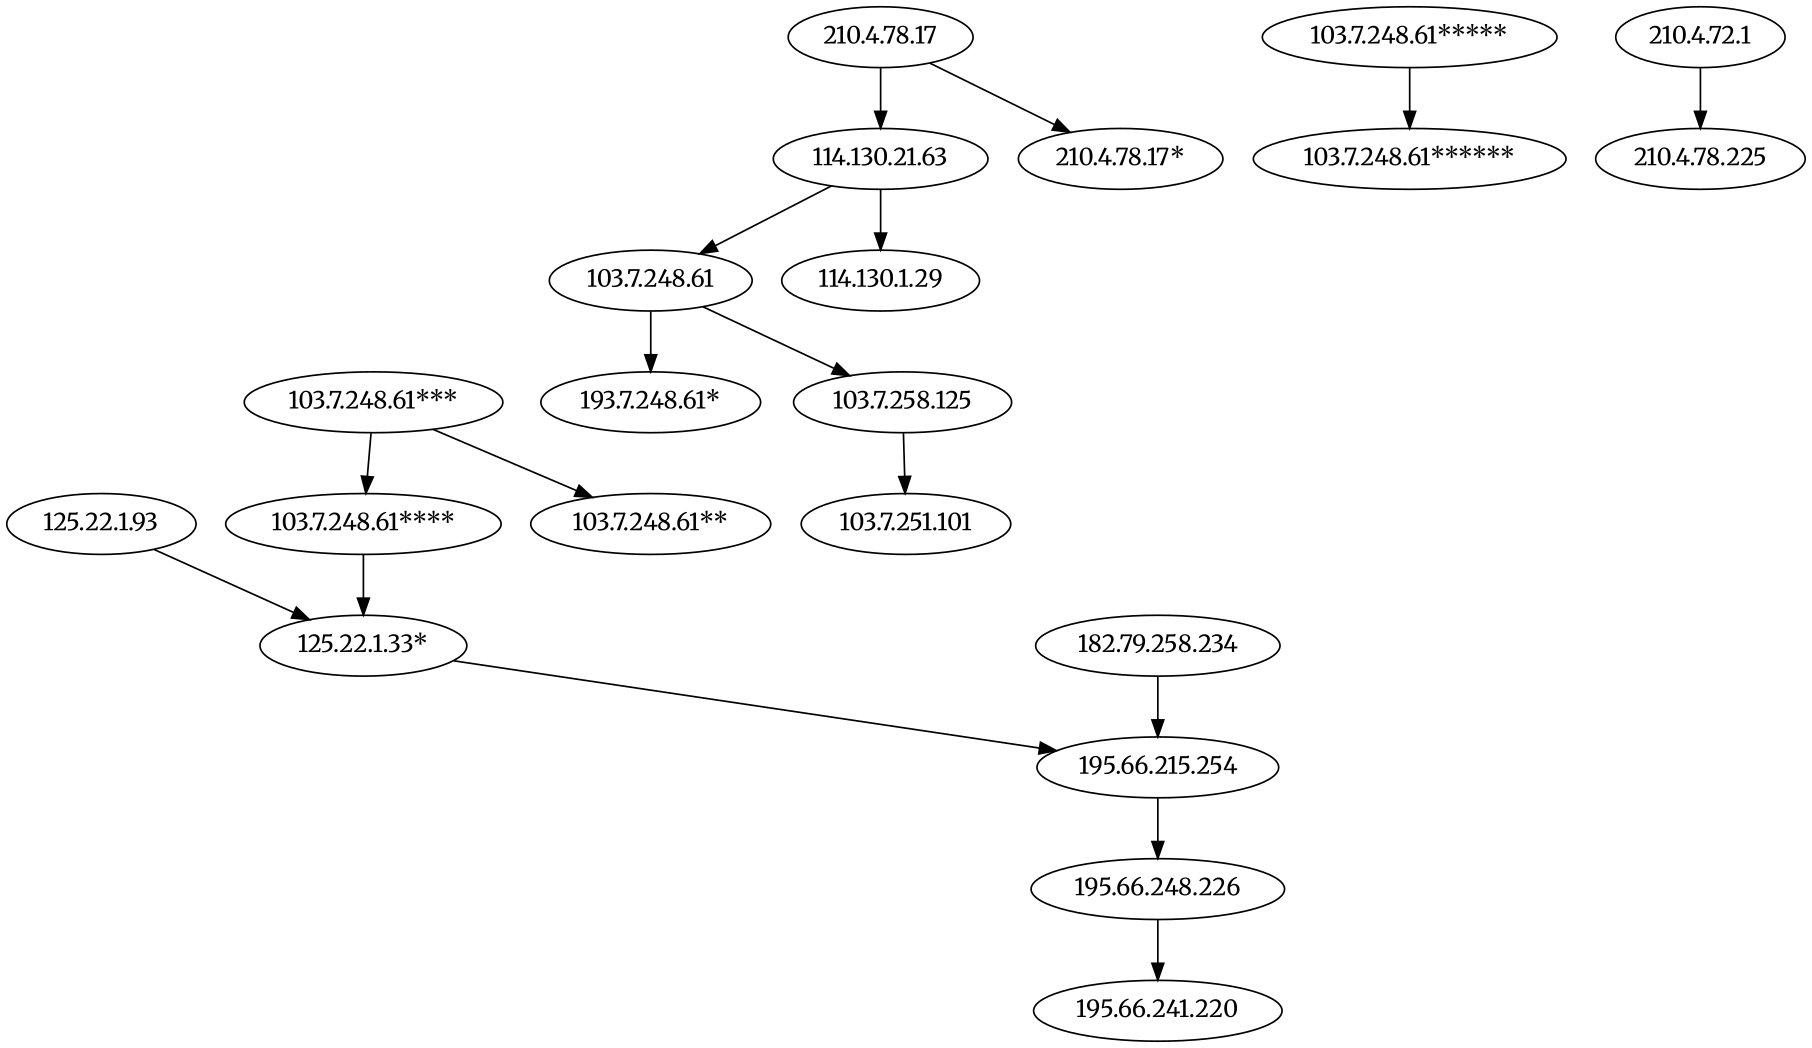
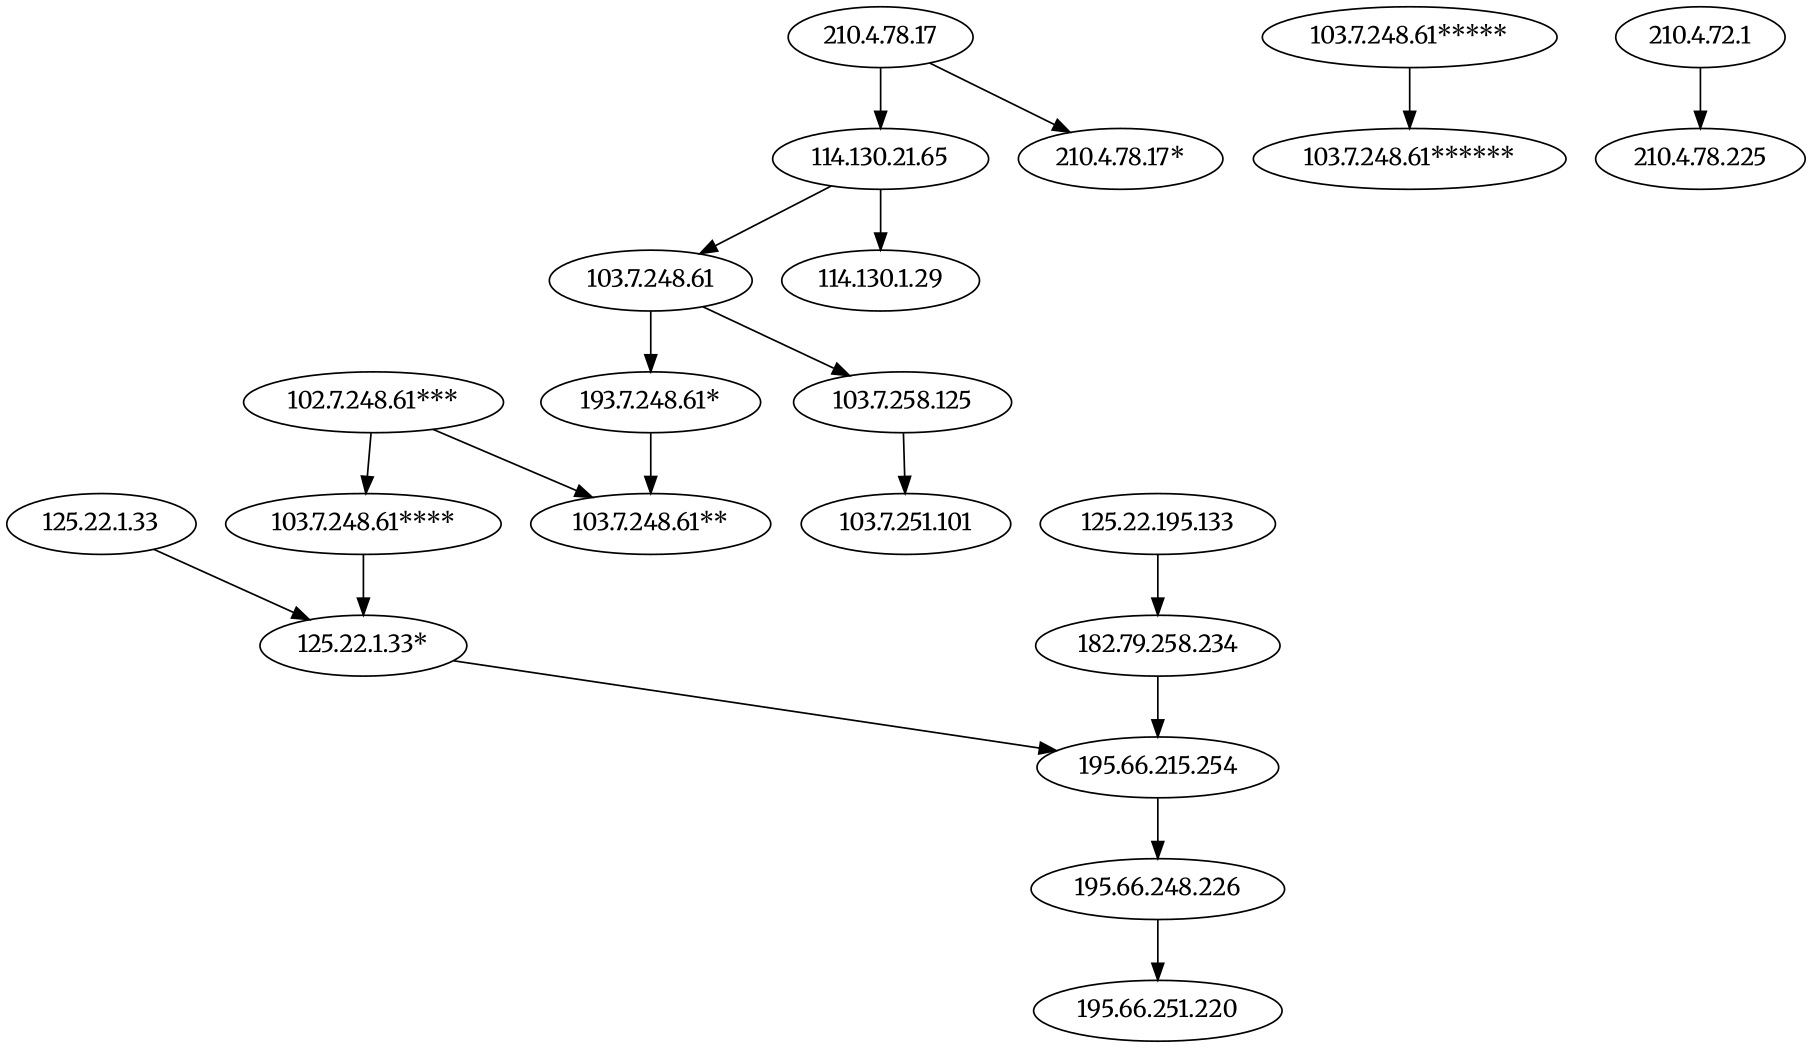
node "114.130.21.63": label "114.130.21.63" -> "114.130.21.65"
node "103.7.248.61***": label "103.7.248.61***" -> "102.7.248.61***"
edge "193.7.248.61*" -> "103.7.248.61**": added
node "125.22.1.93": label "125.22.1.93" -> "125.22.1.33"
node "125.22.195.133": added
node "195.66.241.220": label "195.66.241.220" -> "195.66.251.220"
